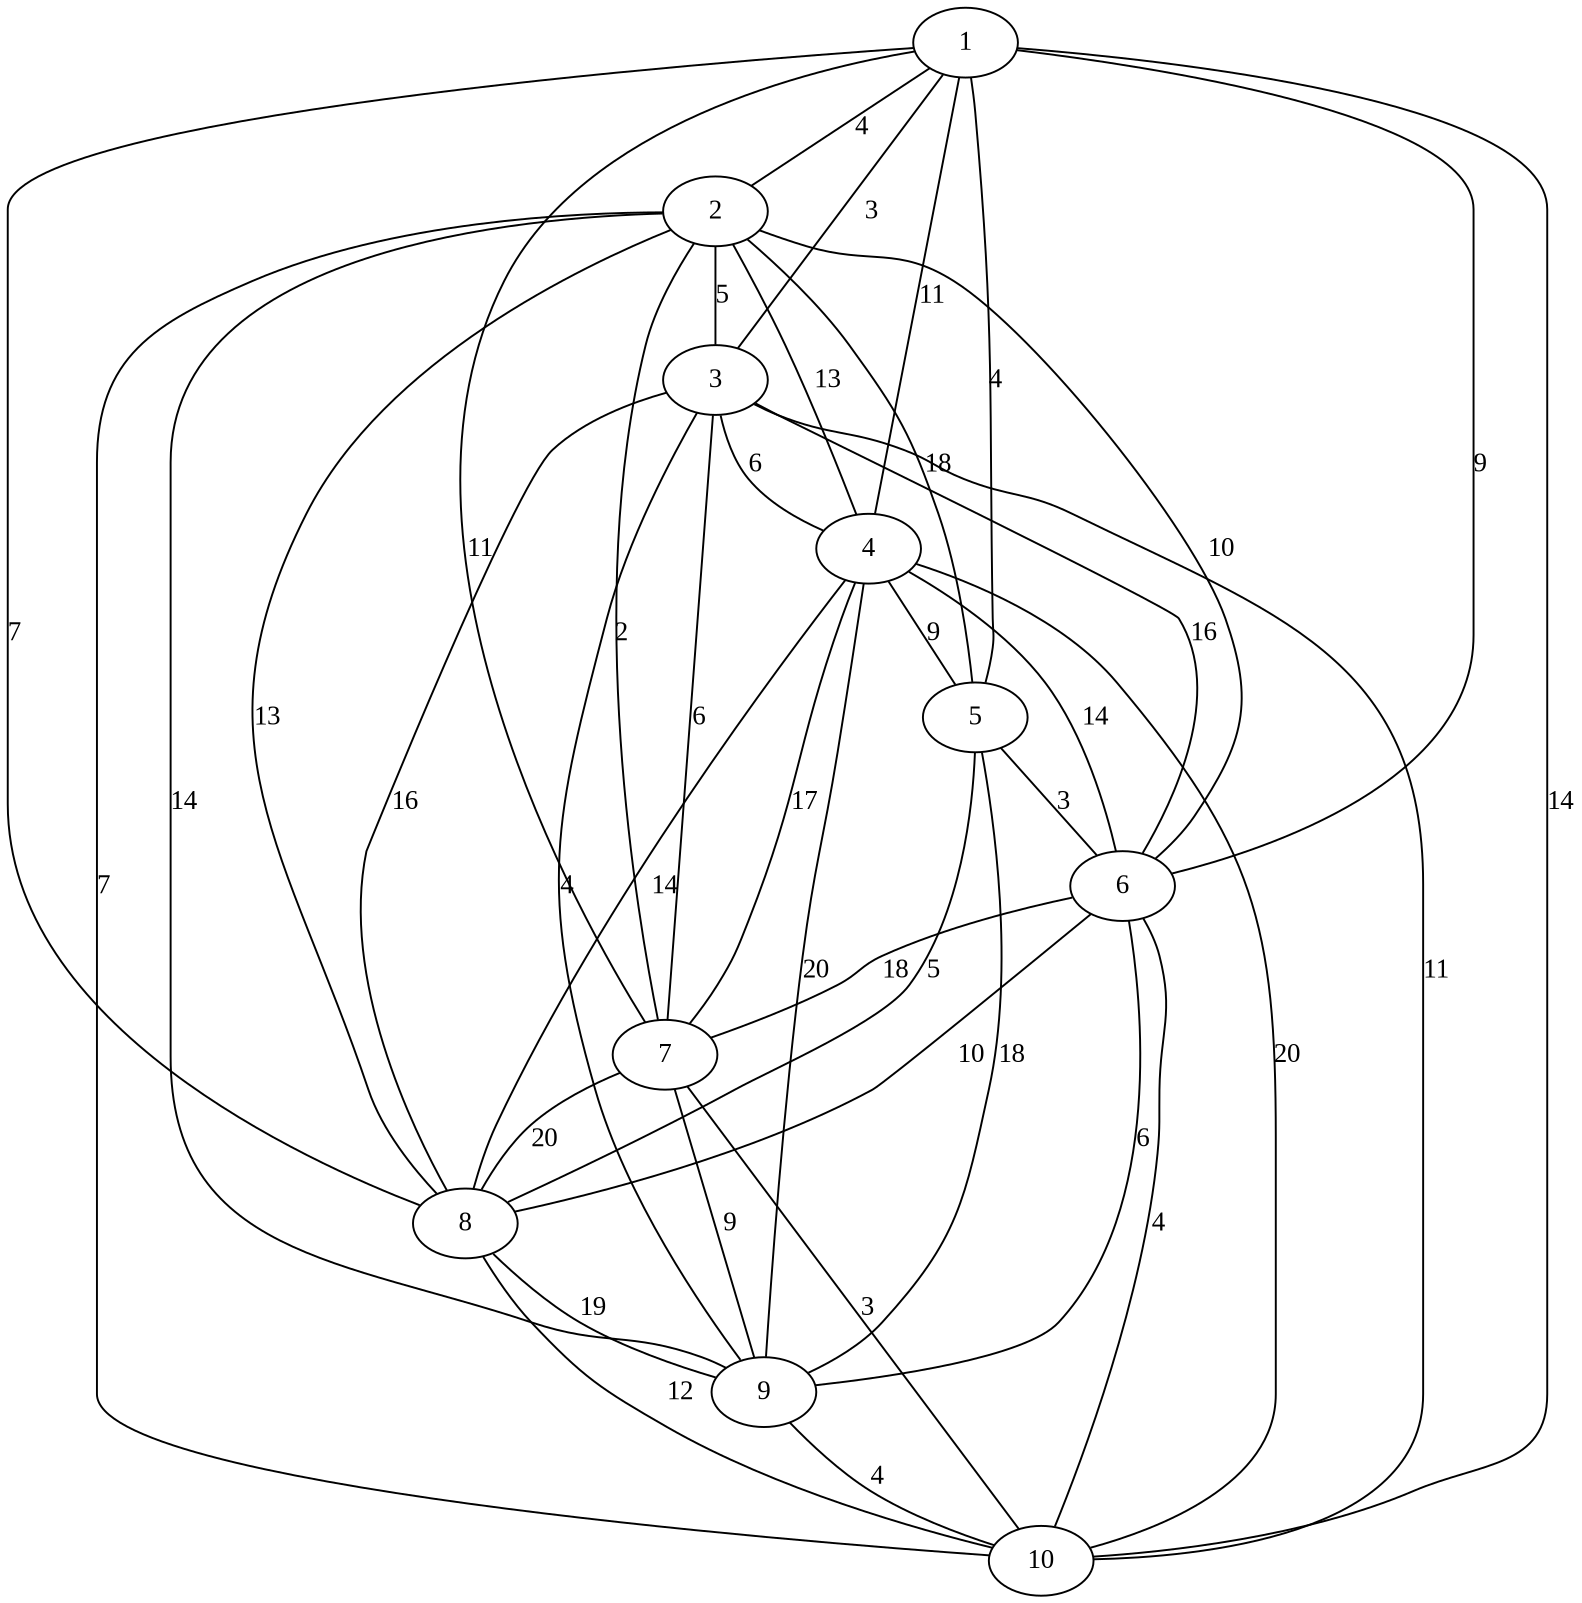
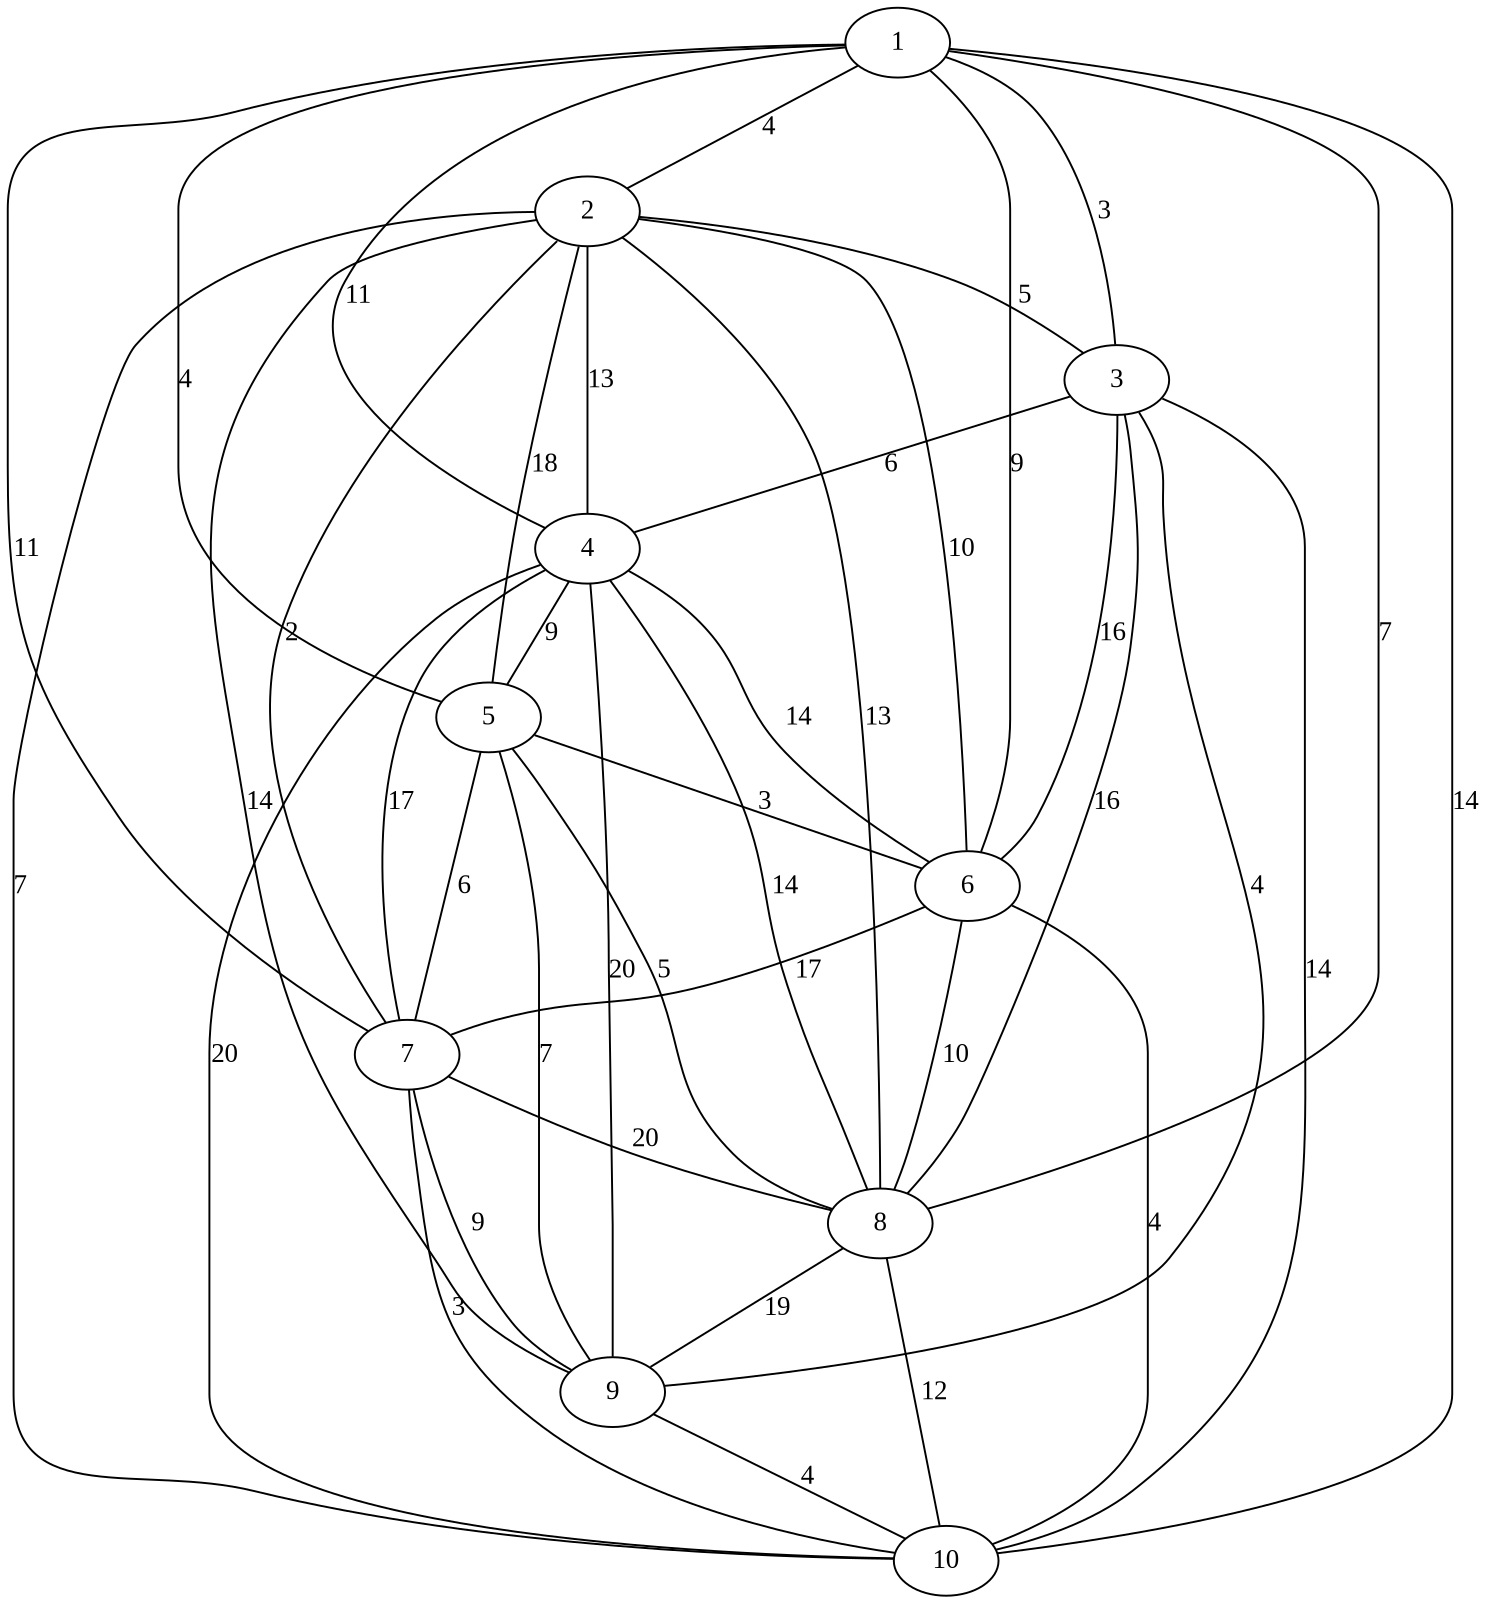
edge "3" -- "7": now "5" -- "7"
edge "6" -- "7": label "18" -> "17"
edge "3" -- "10": label "11" -> "14"
edge "5" -- "9": label "18" -> "7"
edge "6" -- "9": removed, label "6"
